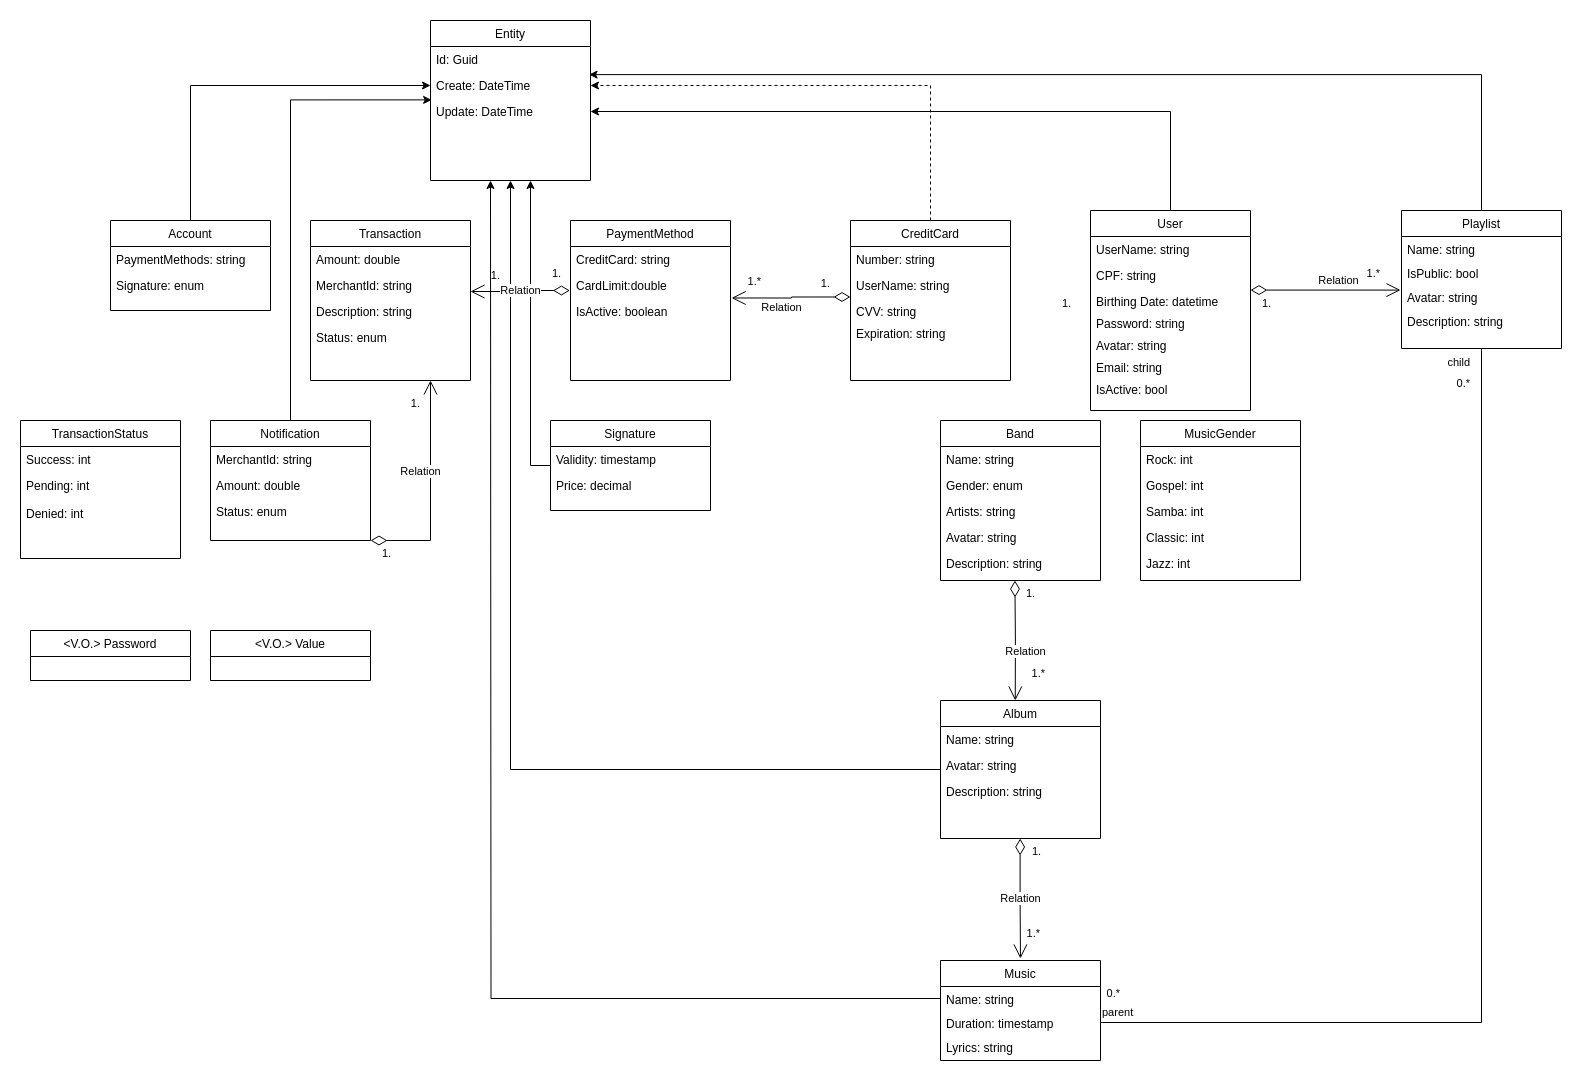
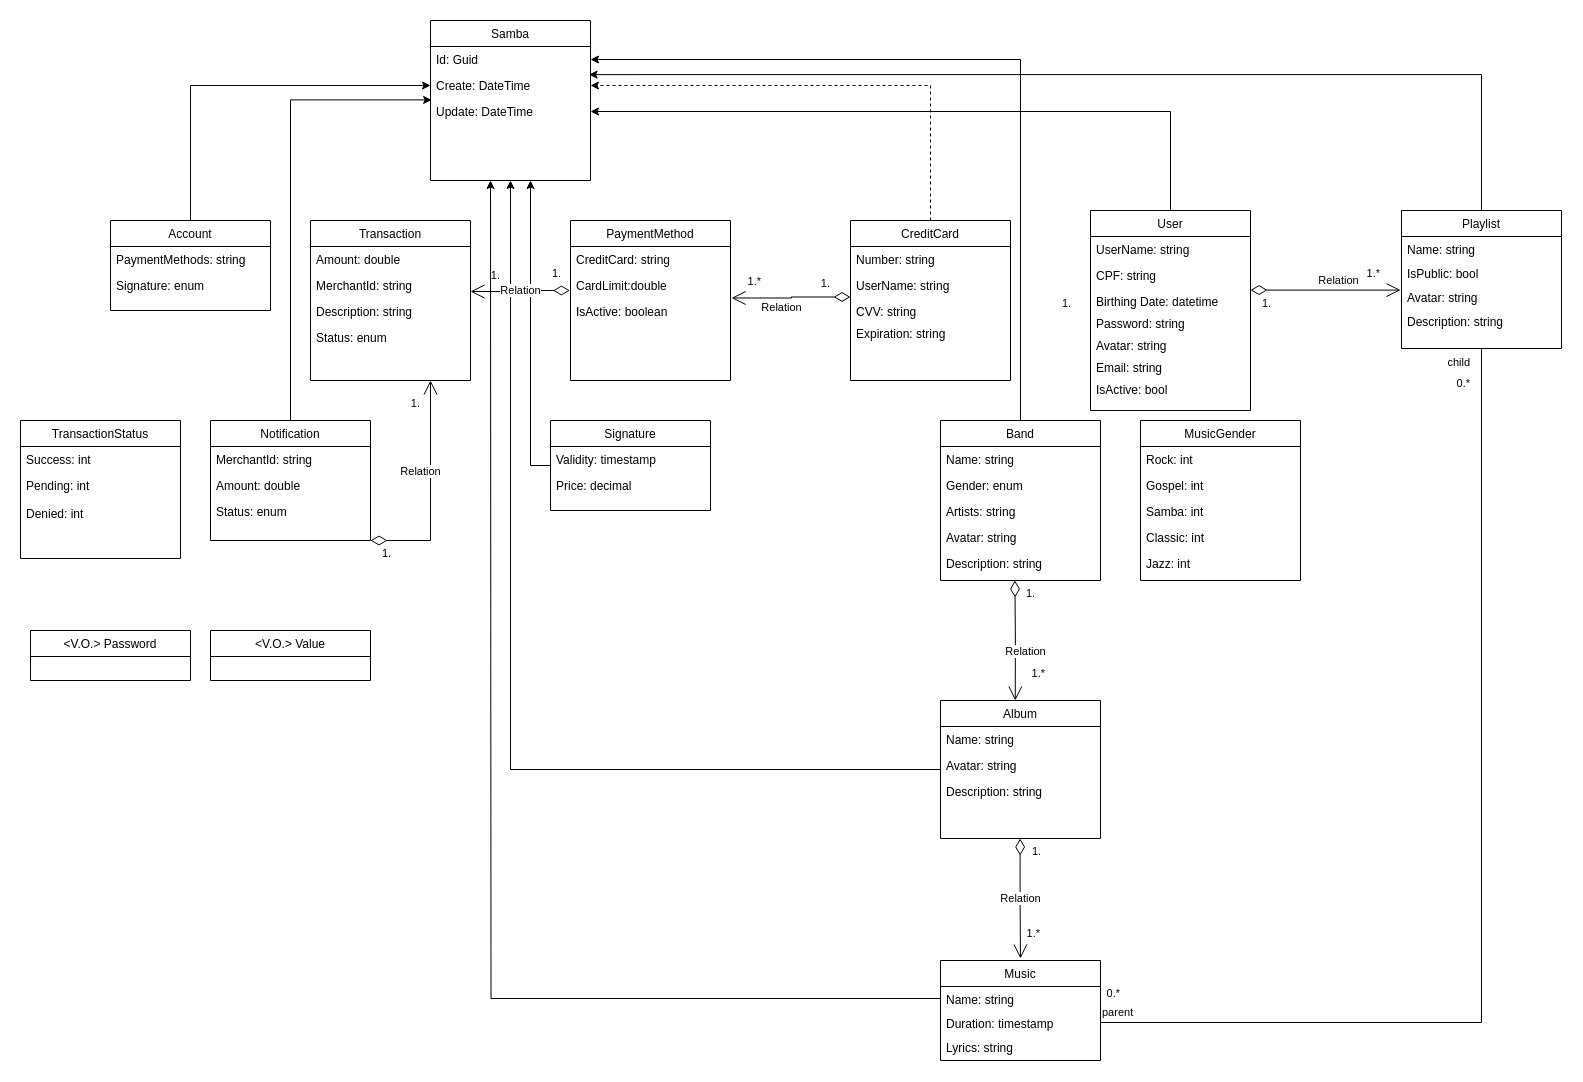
node "Entity": label "Entity" -> "Samba"
edge "Band" -> "Id: Guid": added
